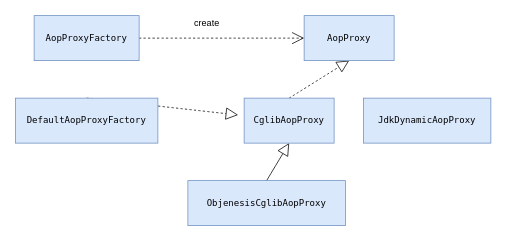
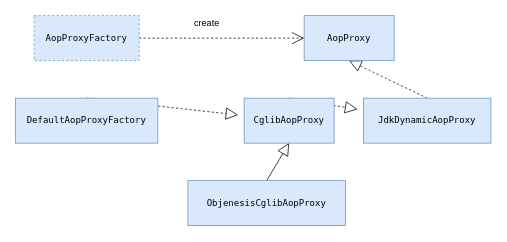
node "AopProxyFactory": style solid -> dashed
edge "CglibAopProxy" -> "AopProxy": now "CglibAopProxy" -> "JdkDynamicAopProxy"
edge "JdkDynamicAopProxy" -> "AopProxy": added
